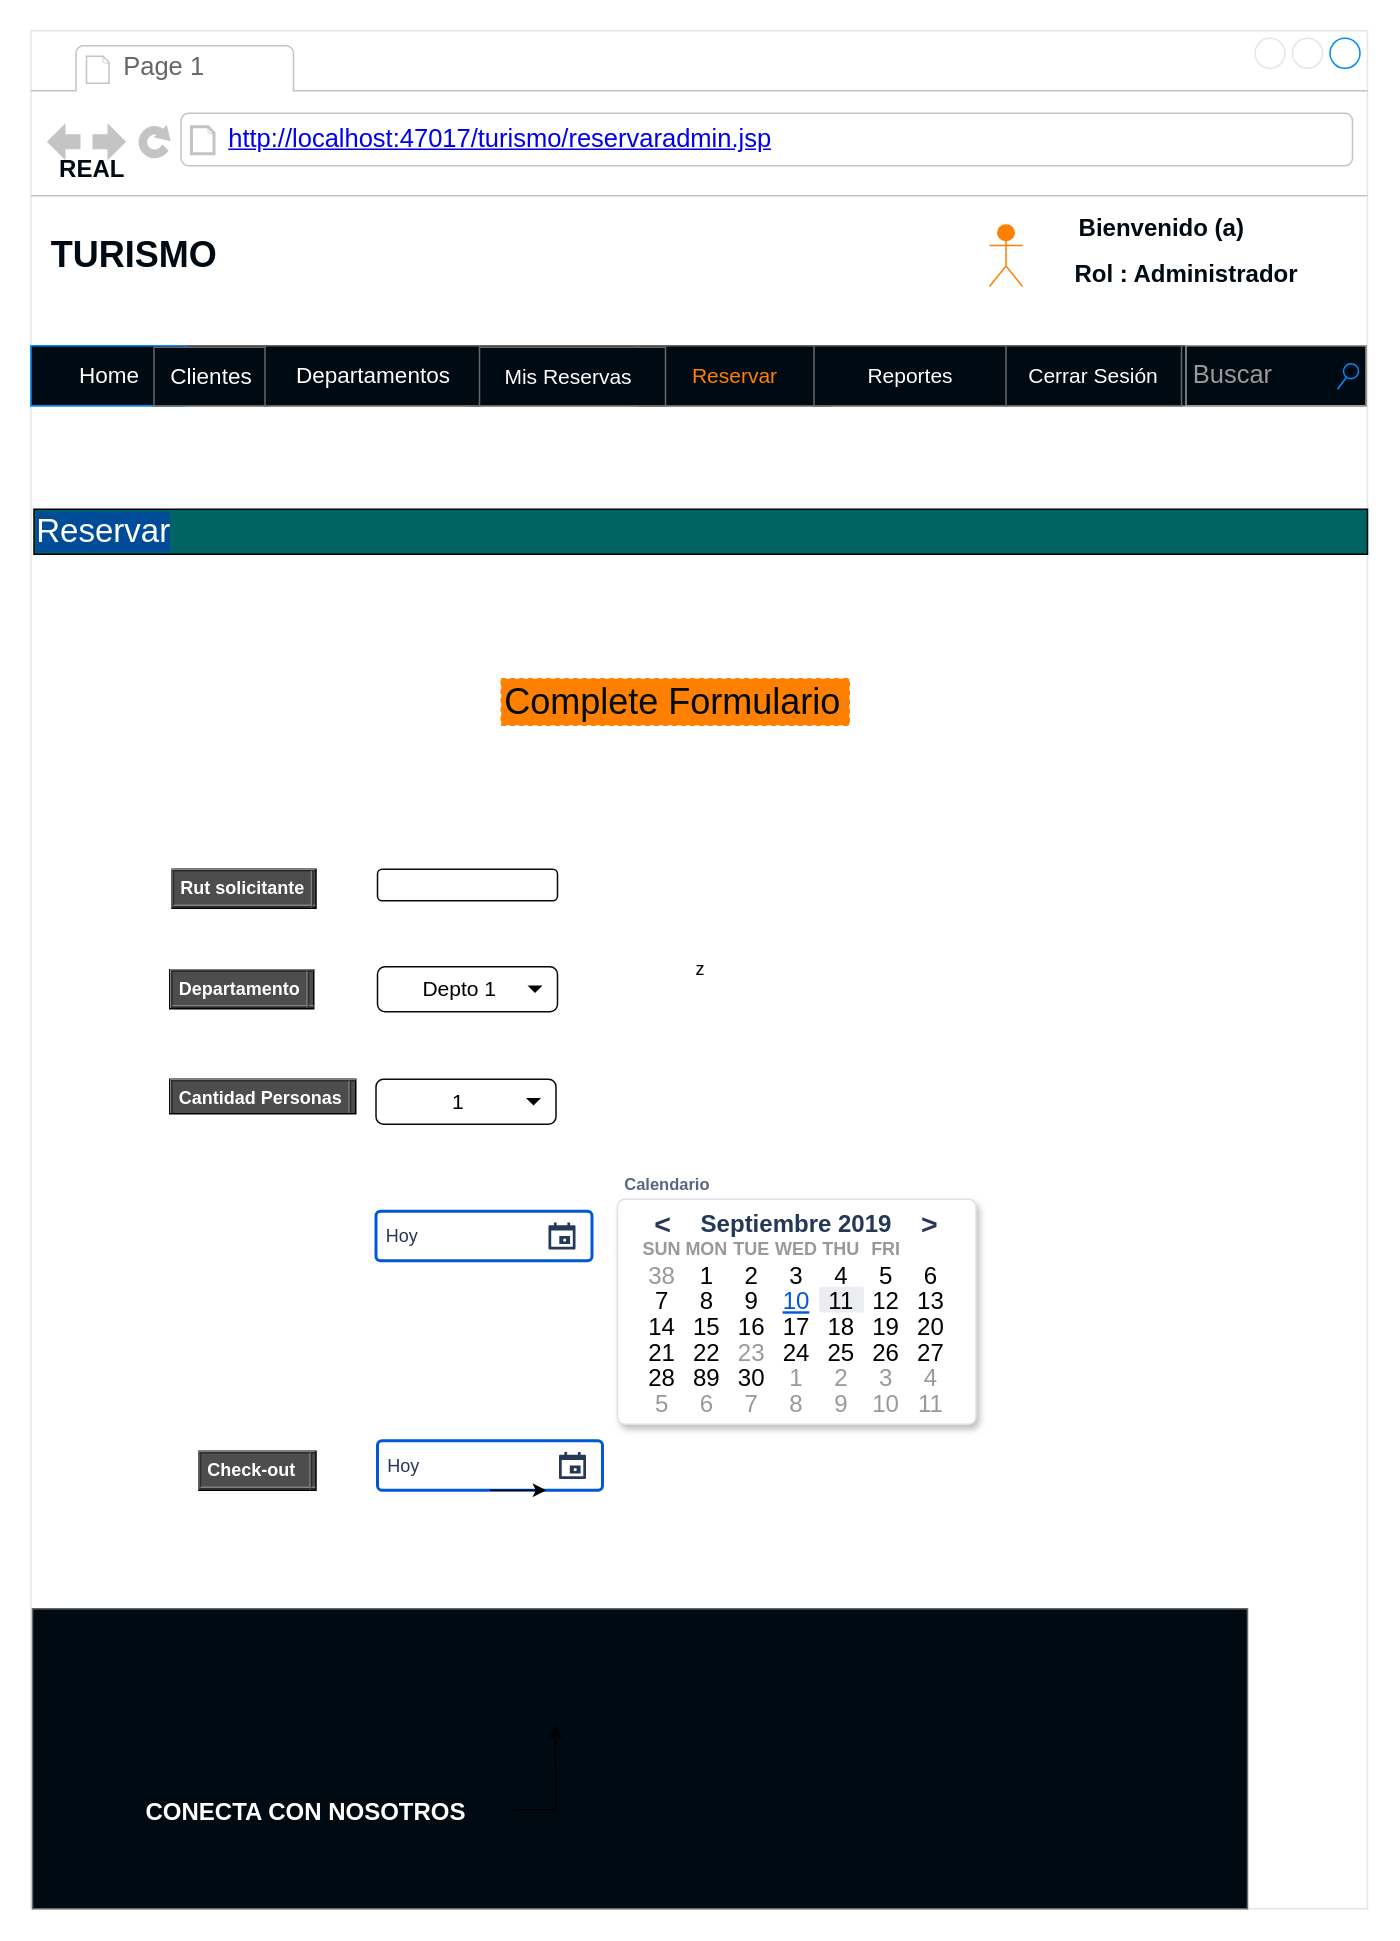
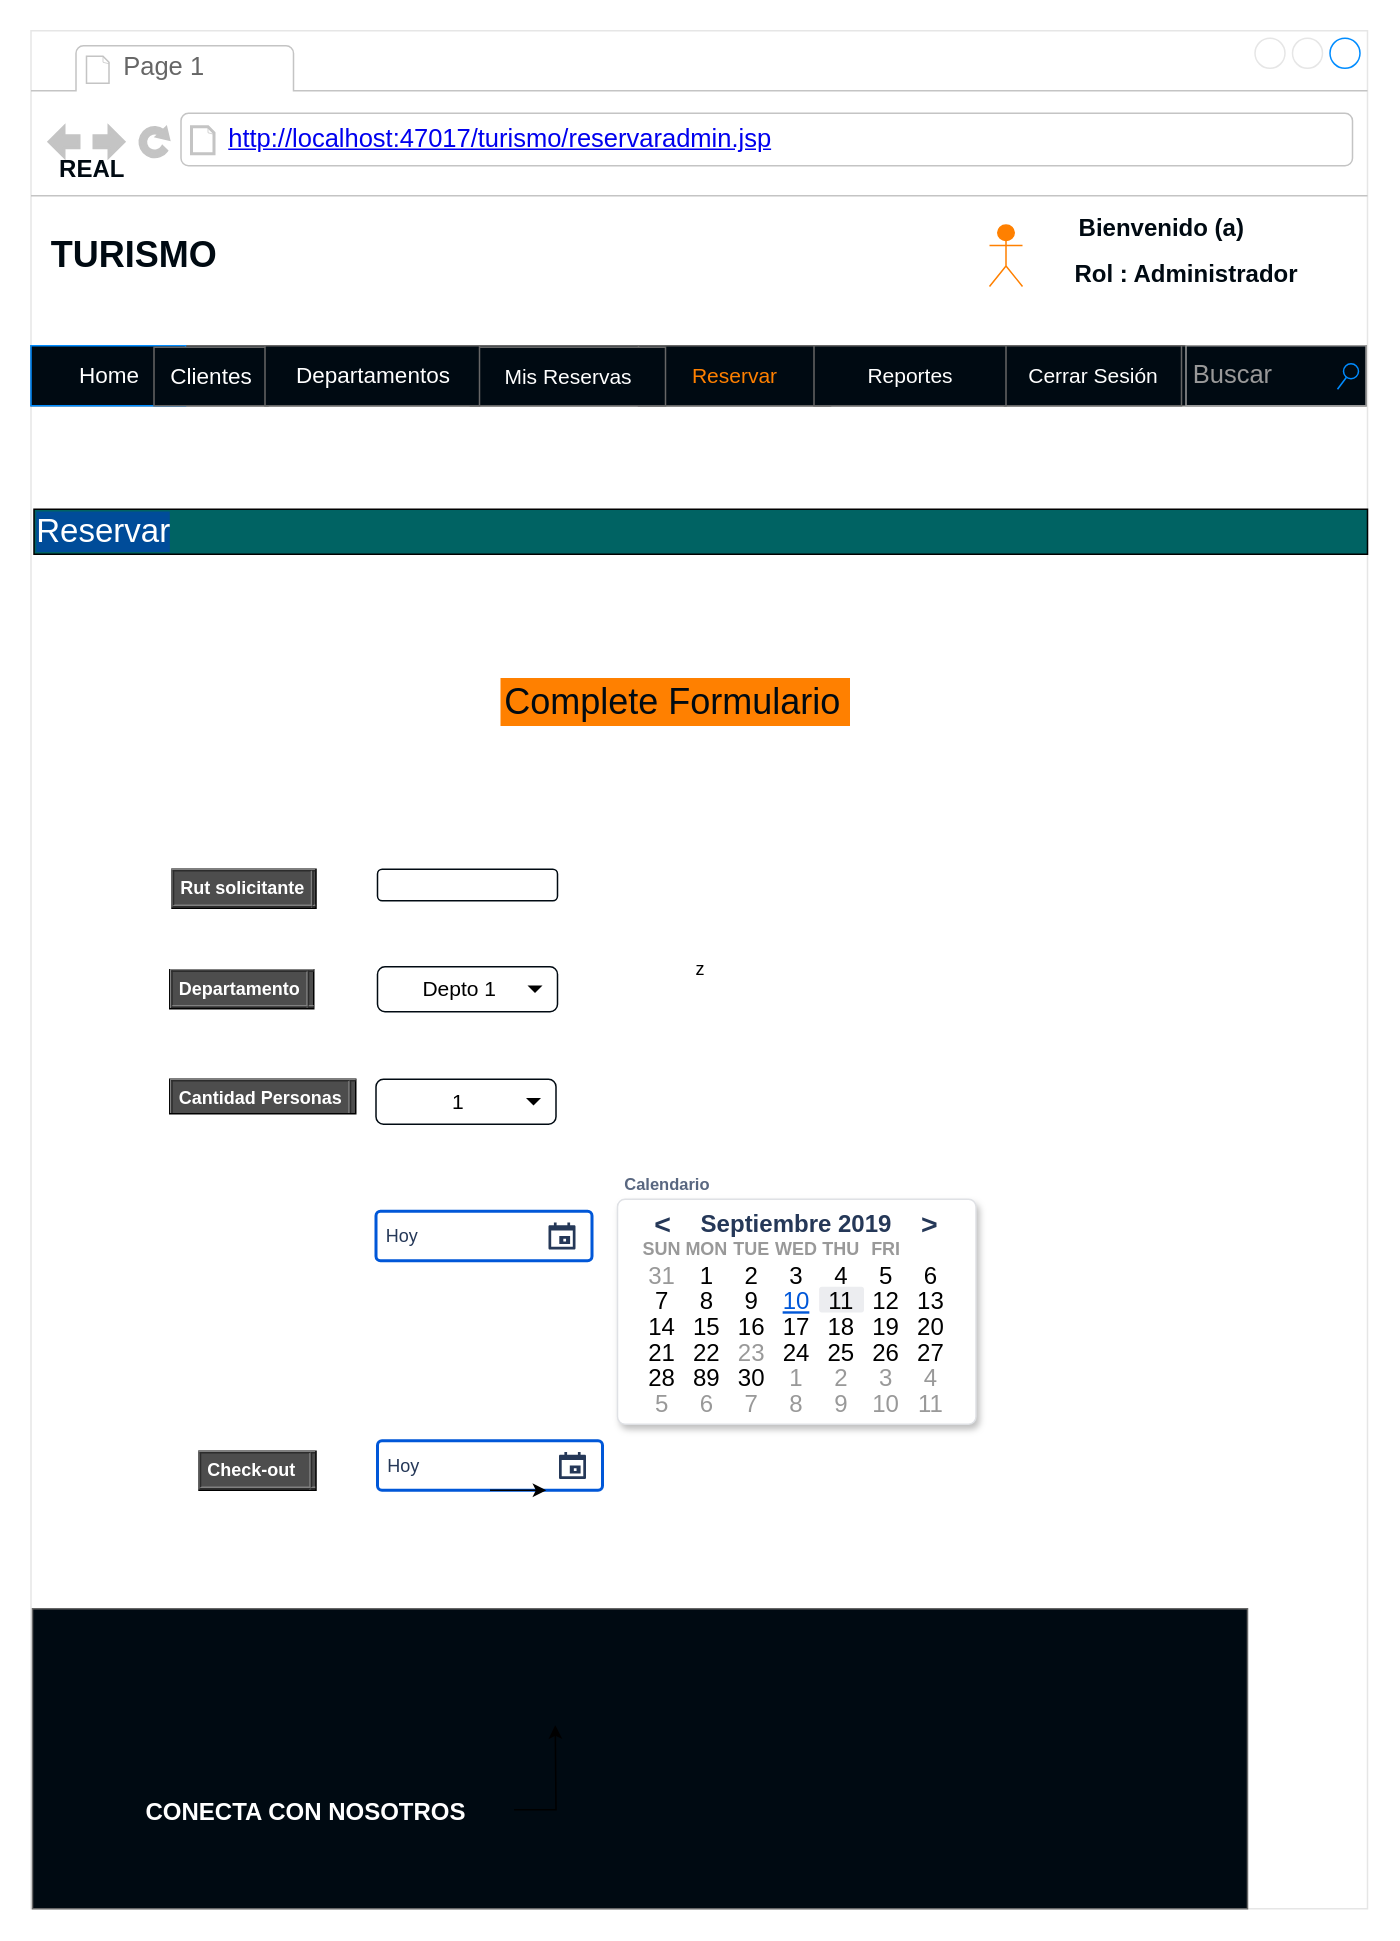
node "Complete Formulario": style dashed -> solid
node "38": label "38" -> "31"
